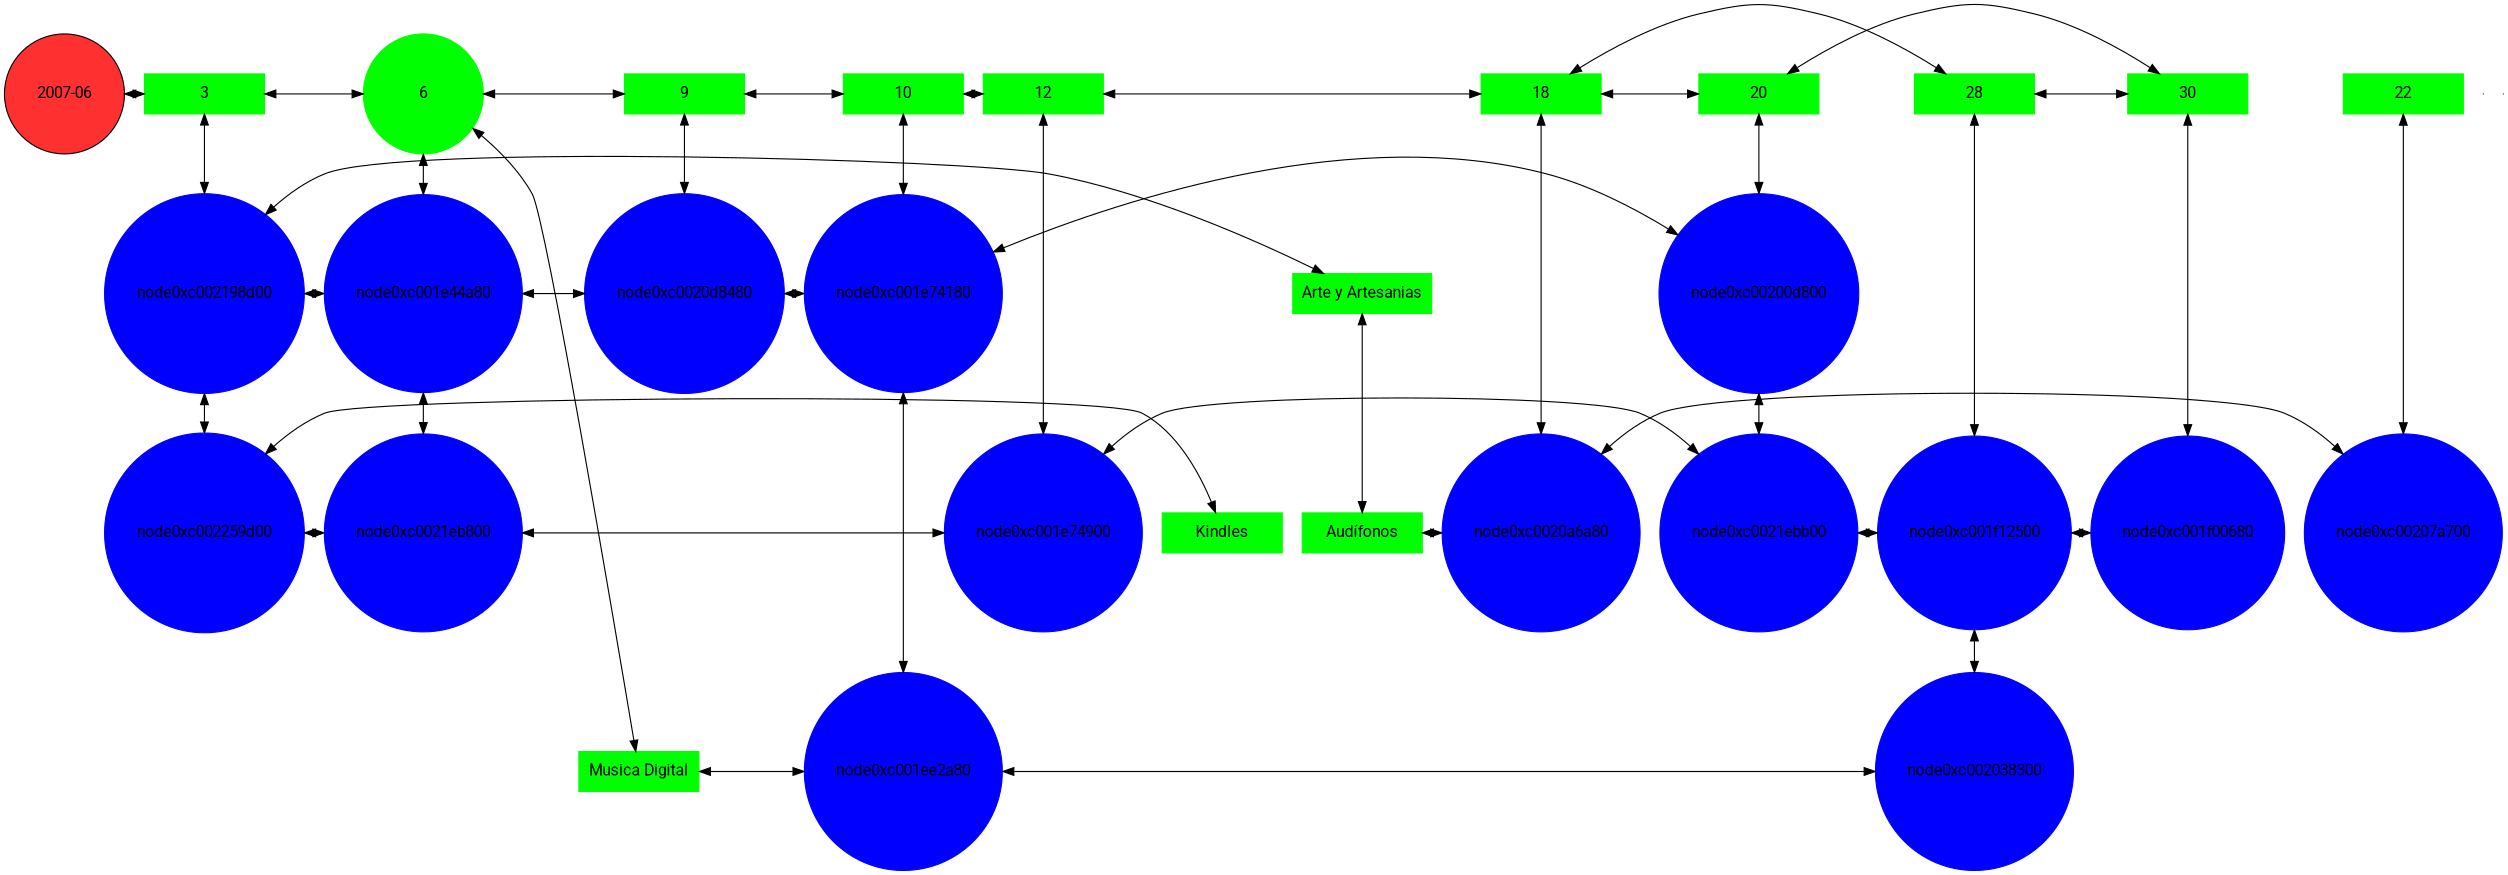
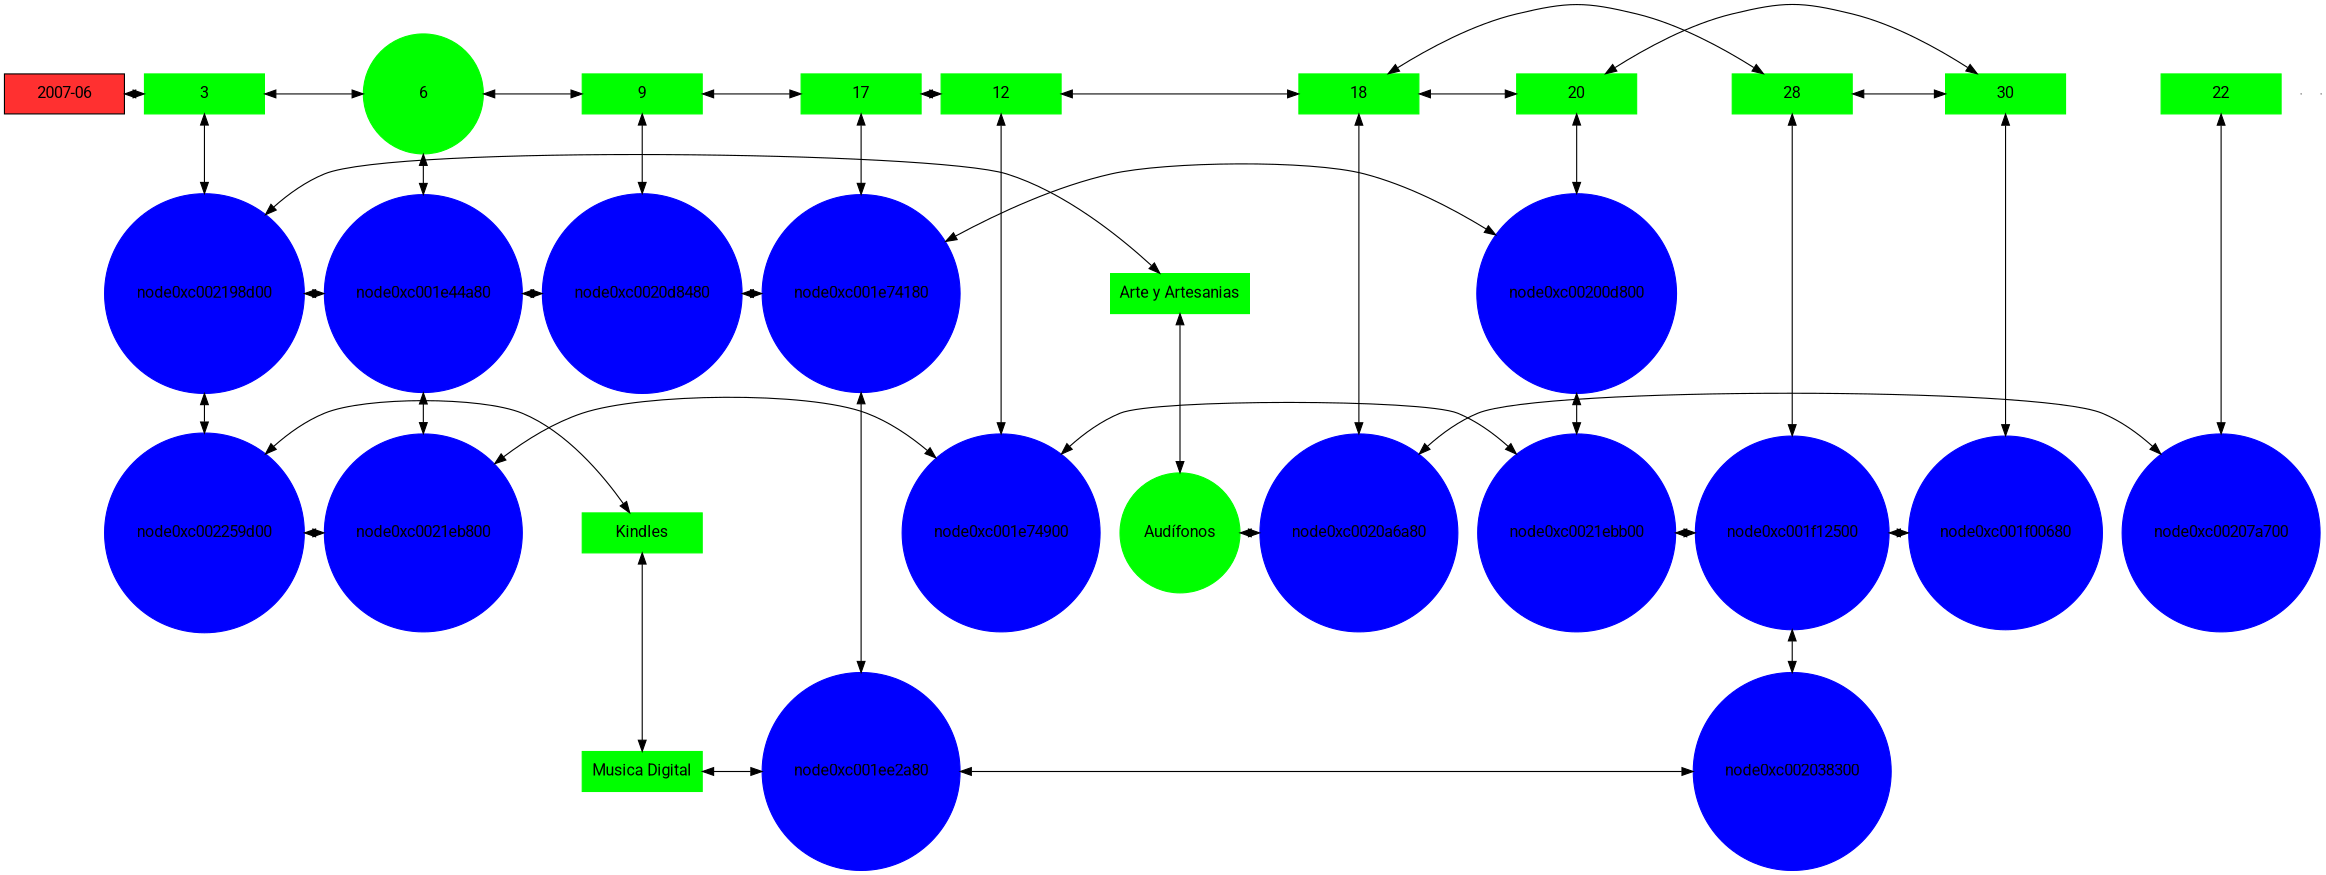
node "2007-06": shape circle -> box
node "10": label "10" -> "17"
edge "6" -- "Musica Digital": now "Kindles" -- "Musica Digital"
node "Audífonos": shape box -> circle
